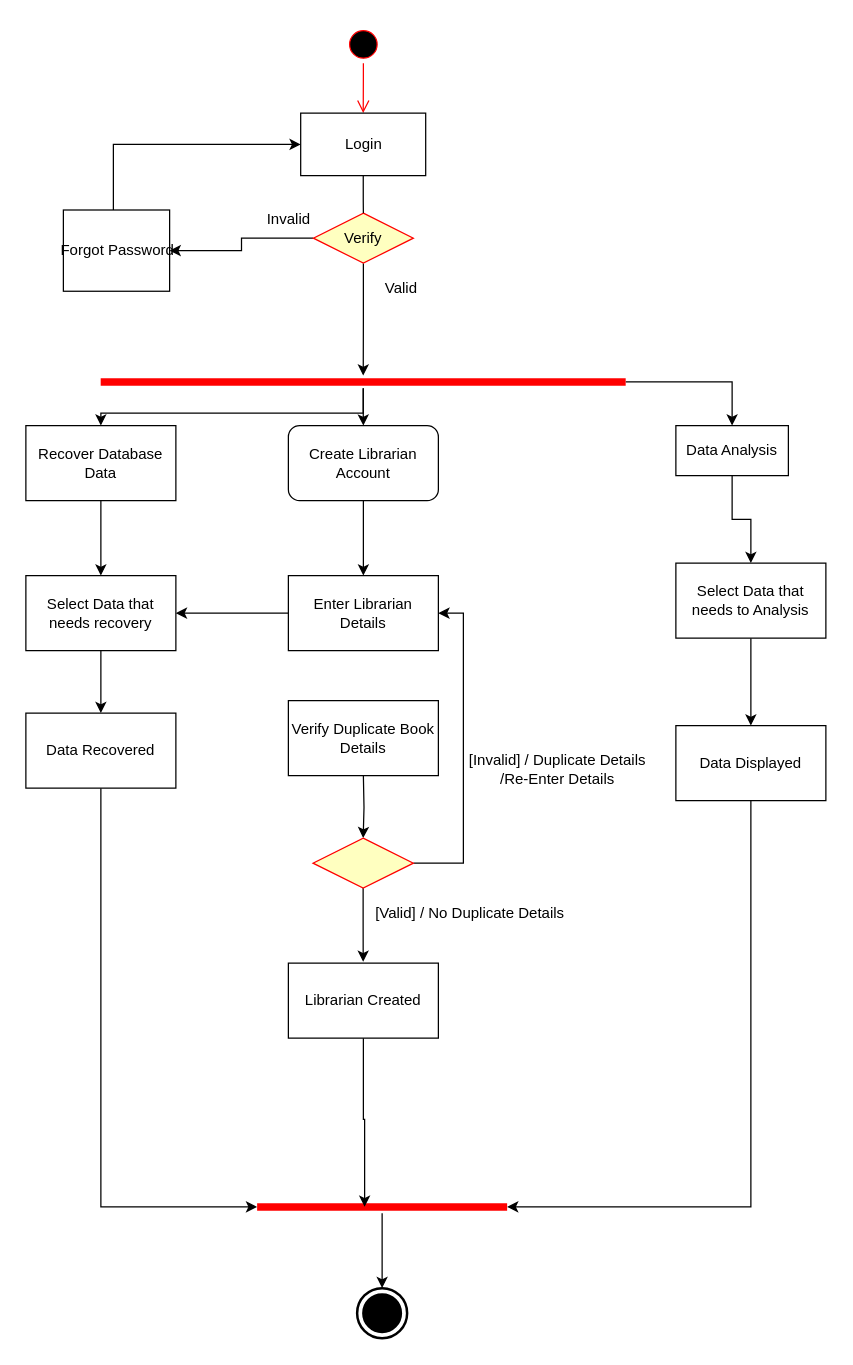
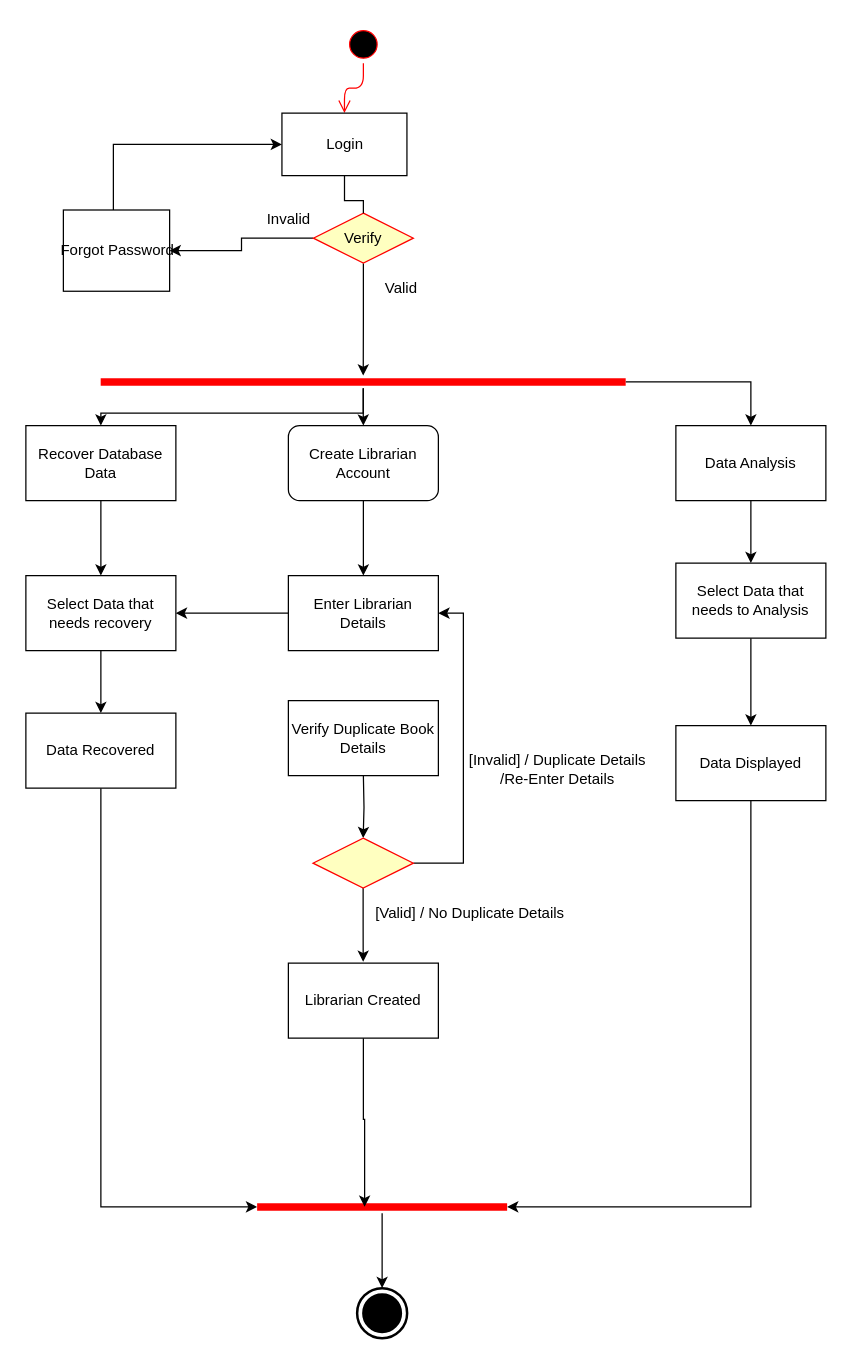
node "Login": moved (363, 144) -> (344, 144)
node "Data Analysis": size 113x50 -> 150x75
